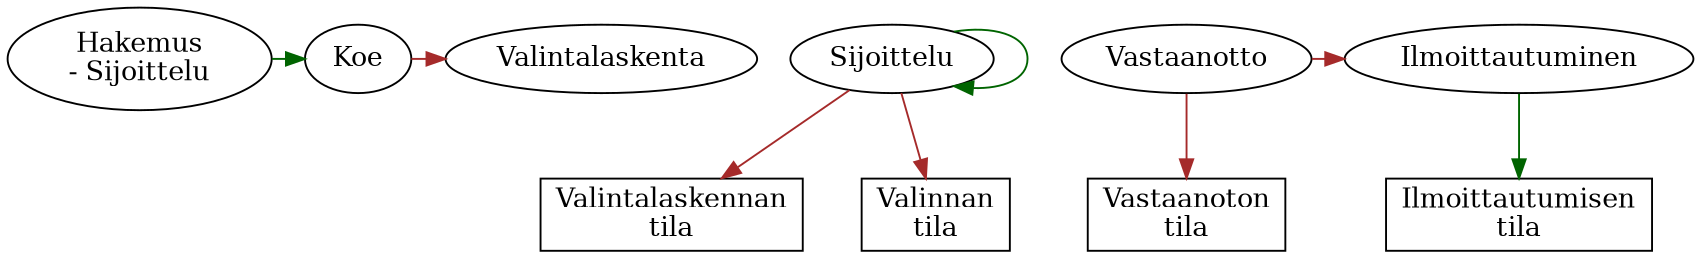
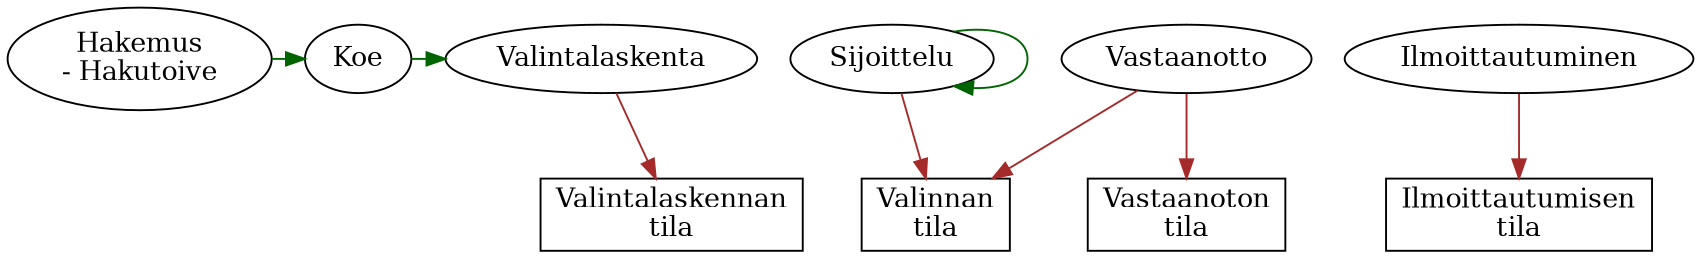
node "Hakemus - Sijoittelu": label "Hakemus - Sijoittelu" -> "Hakemus - Hakutoive"
edge "Koe" -> "Valintalaskenta": color brown -> darkgreen
edge "Vastaanotto" -> "Ilmoittautuminen": now "Vastaanotto" -> "Valinnan tila"
edge "Ilmoittautuminen" -> "Ilmoittautumisen tila": color darkgreen -> brown
edge "Sijoittelu" -> "Valintalaskennan tila": now "Valintalaskenta" -> "Valintalaskennan tila"
